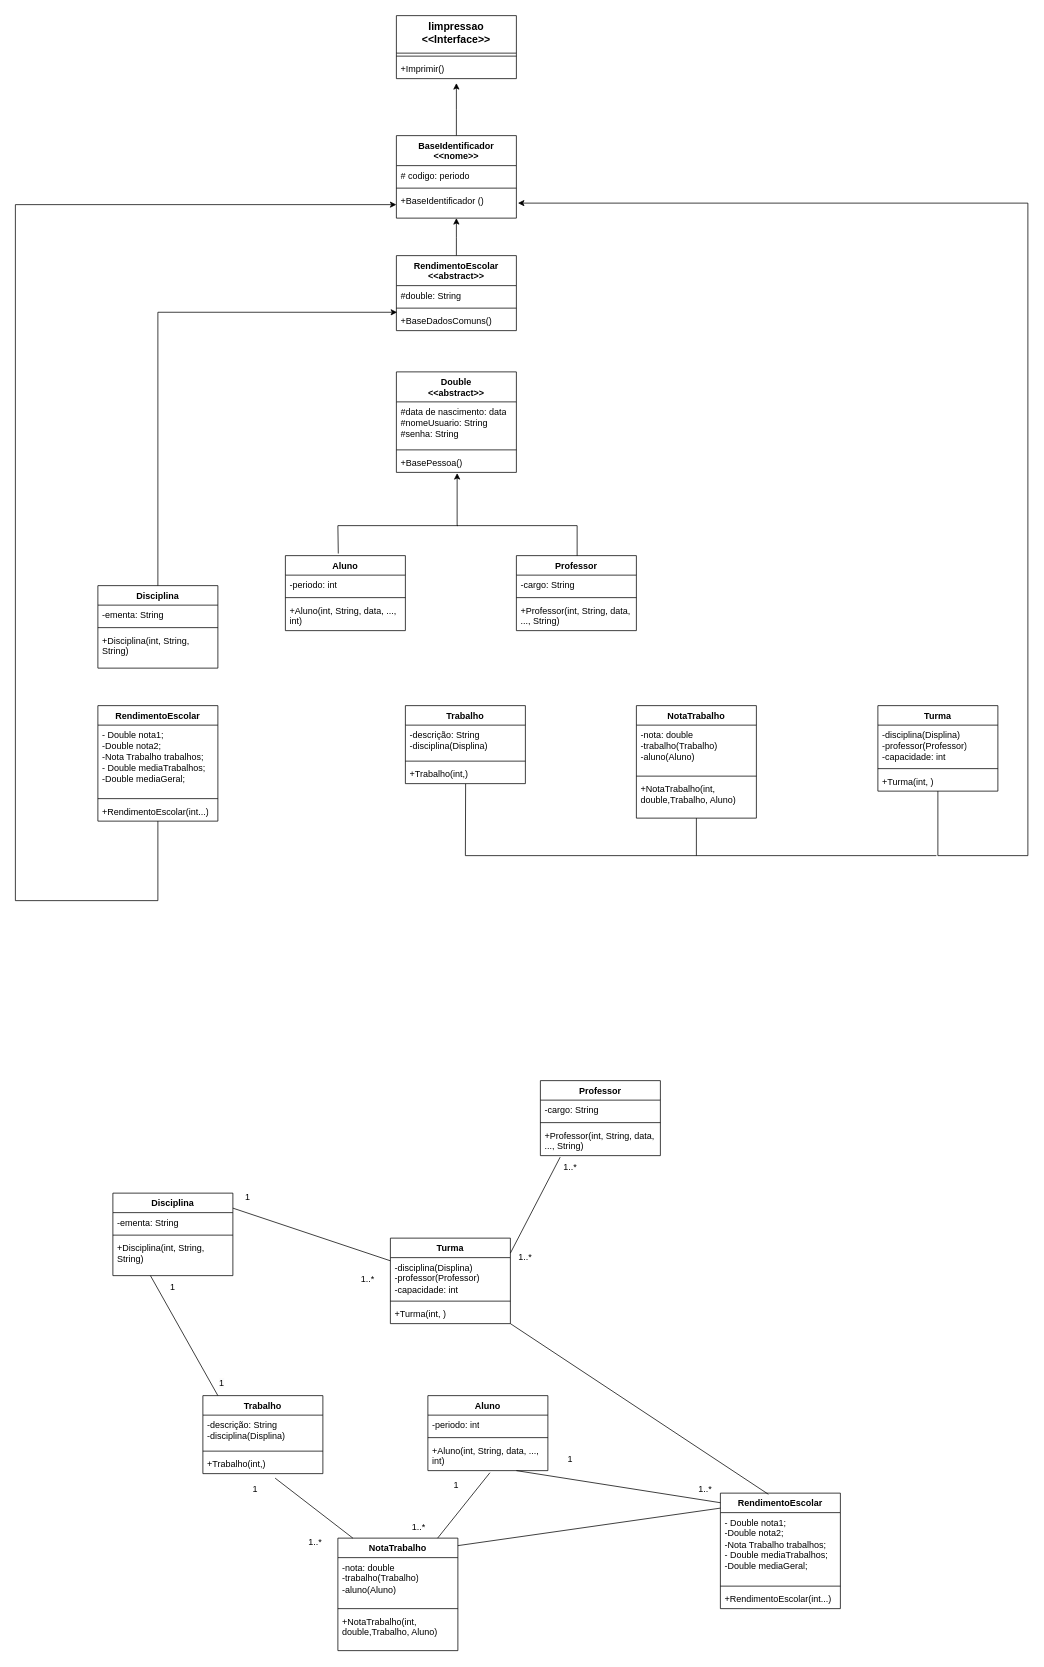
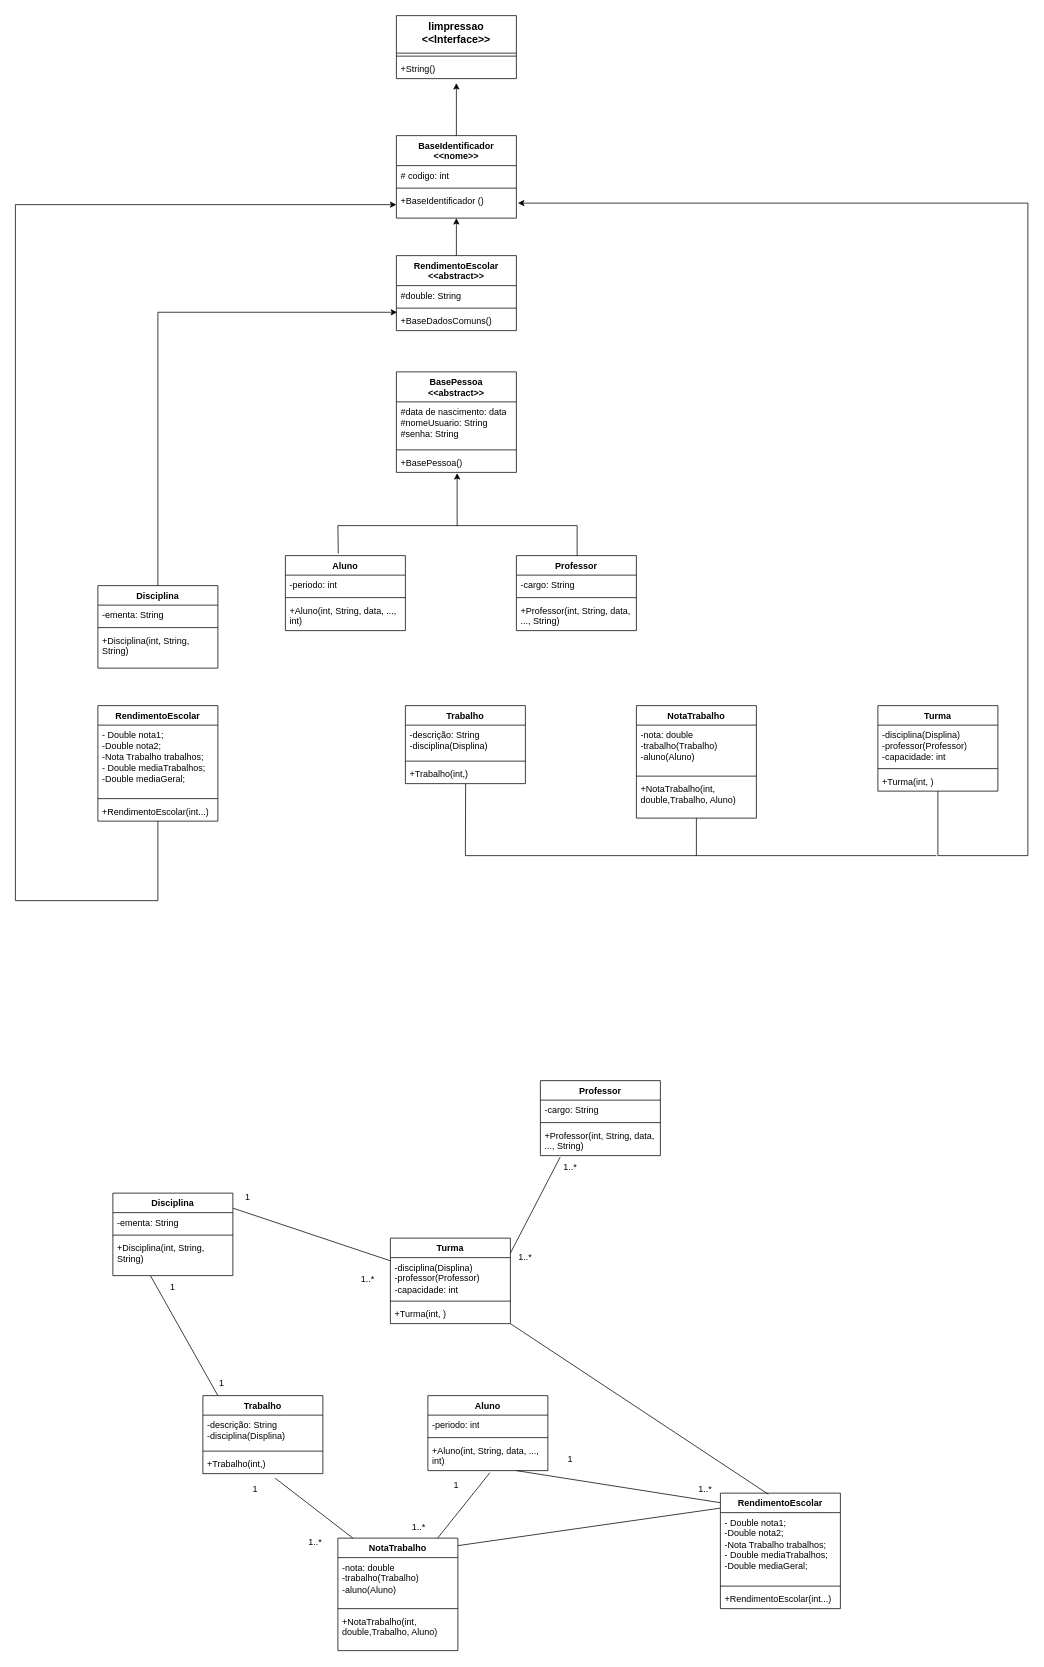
node "+Imprimir()": label "+Imprimir()" -> "+String()"
node "# codigo: periodo": label "# codigo: periodo" -> "# codigo: int"
node "Double <<abstract>>": label "Double <<abstract>>" -> "BasePessoa <<abstract>>"
